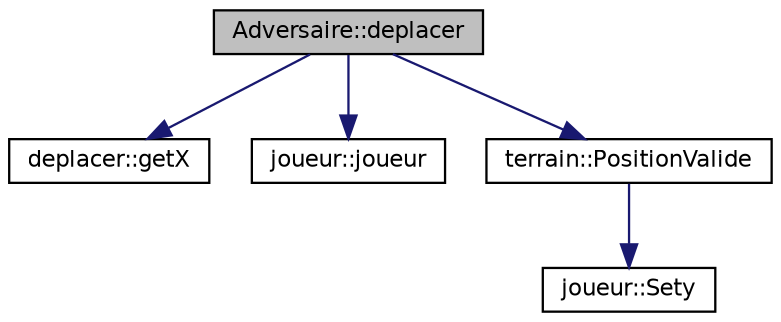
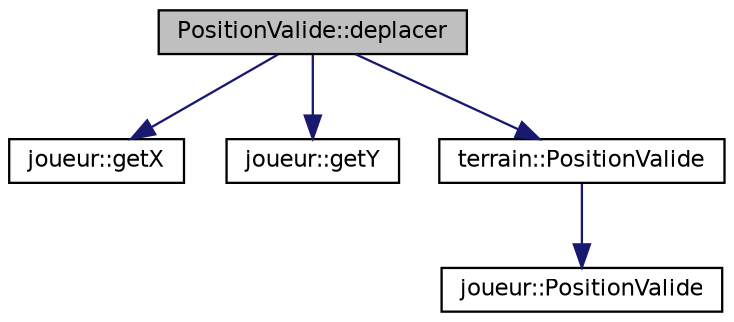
node "Adversaire::deplacer": label "Adversaire::deplacer" -> "PositionValide::deplacer"
node "deplacer::getX": label "deplacer::getX" -> "joueur::getX"
node "joueur::joueur": label "joueur::joueur" -> "joueur::getY"
node "joueur::Sety": label "joueur::Sety" -> "joueur::PositionValide"
